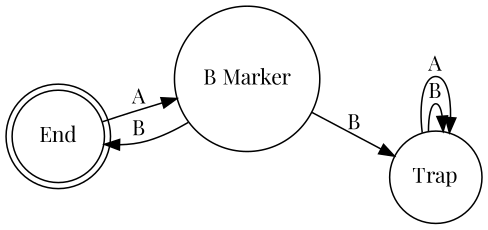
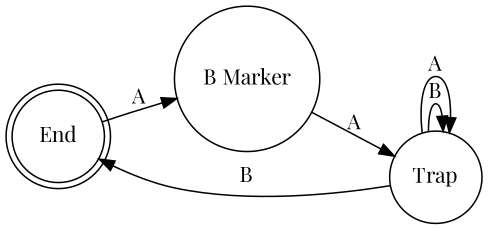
edge "B Marker" -> "Trap": label "B" -> "A"
edge "B Marker" -> "End": now "Trap" -> "End"
